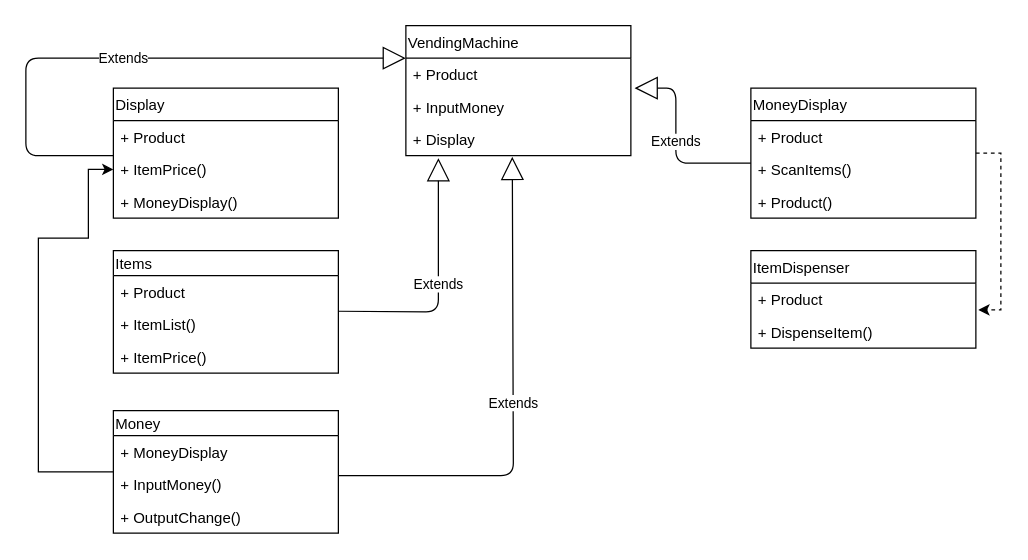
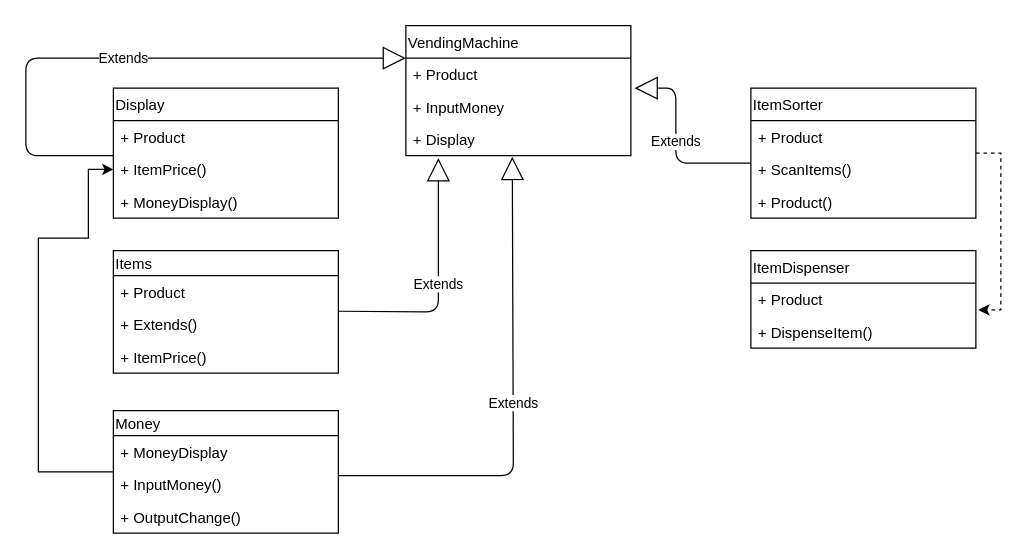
node "MoneyDisplay": label "MoneyDisplay" -> "ItemSorter"
node "+ ItemList()": label "+ ItemList()" -> "+ Extends()"
